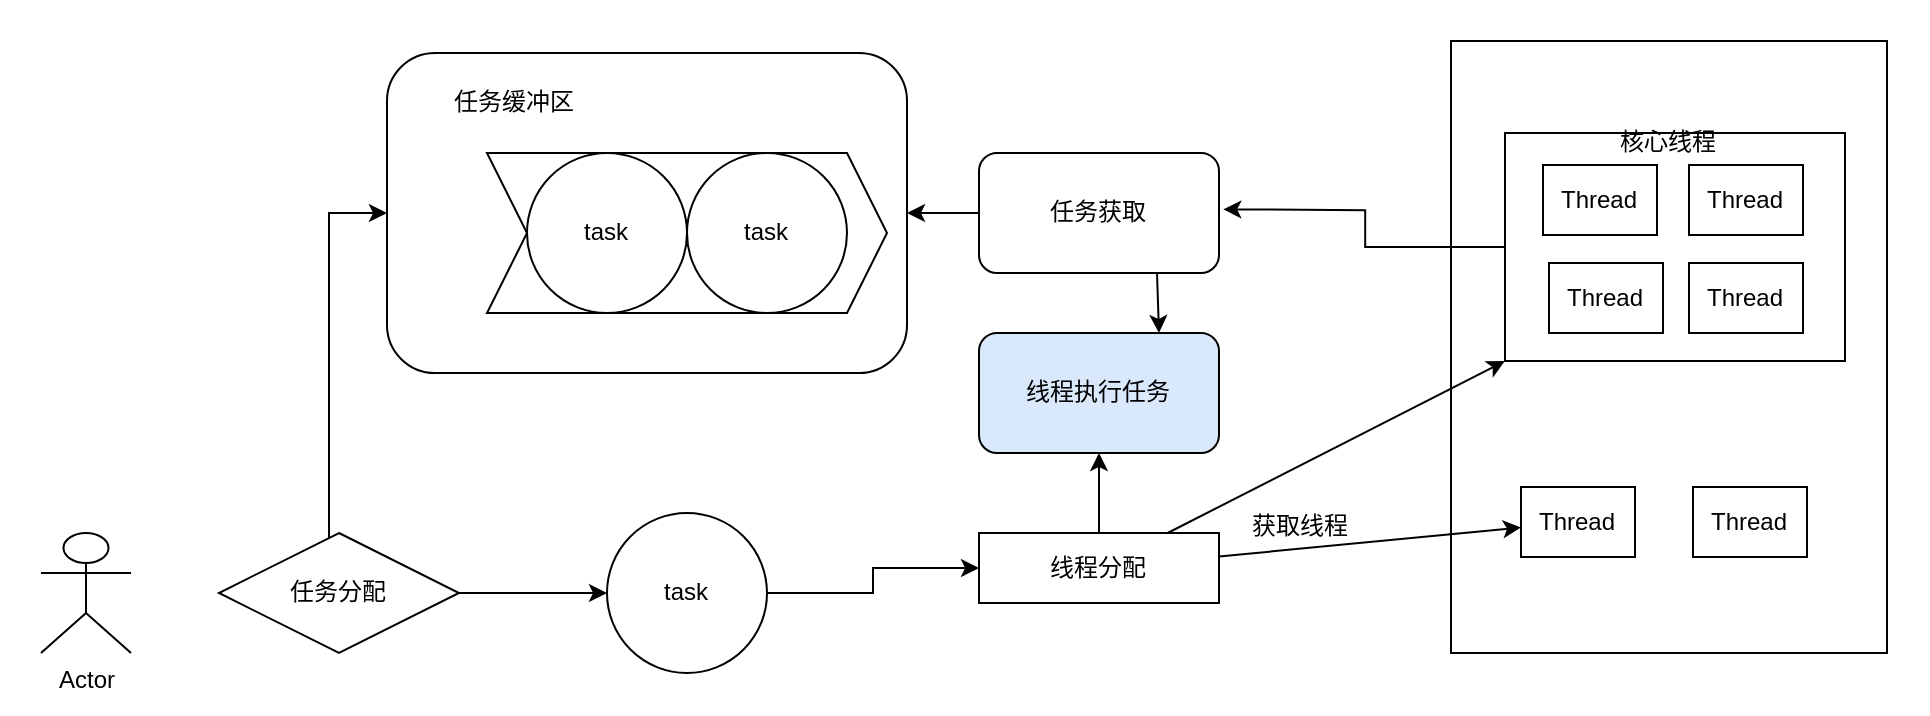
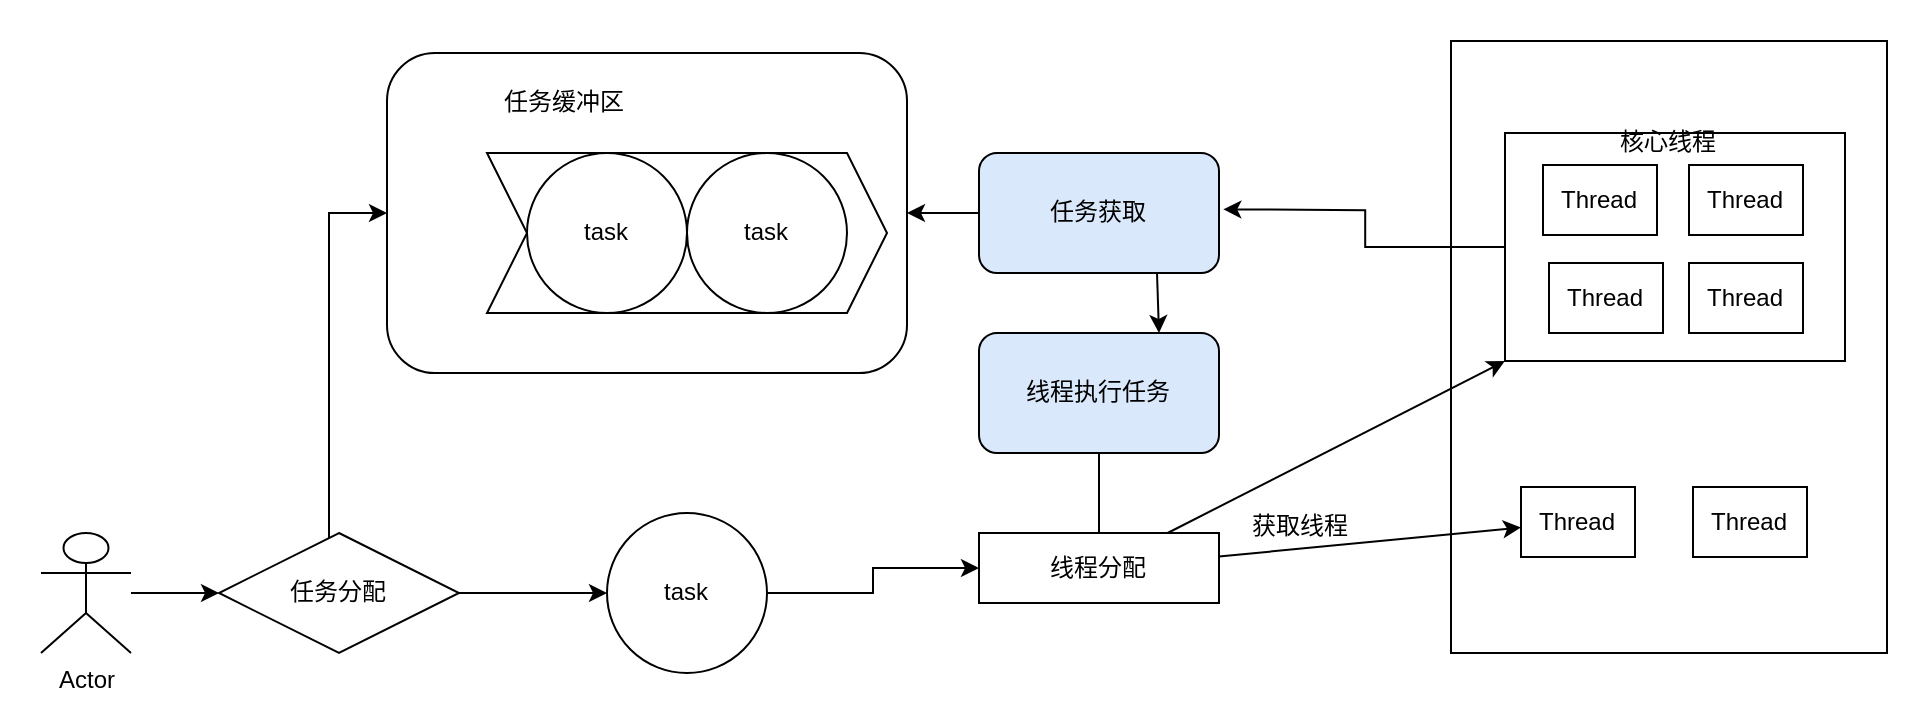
node "任务缓冲区": moved (515, 103) -> (565, 103)
node "任务获取": fillcolor #ffffff -> #dae8fc
edge "线程分配" -> "线程执行任务": arrowhead classic -> none
edge "Actor" -> "任务分配": added
